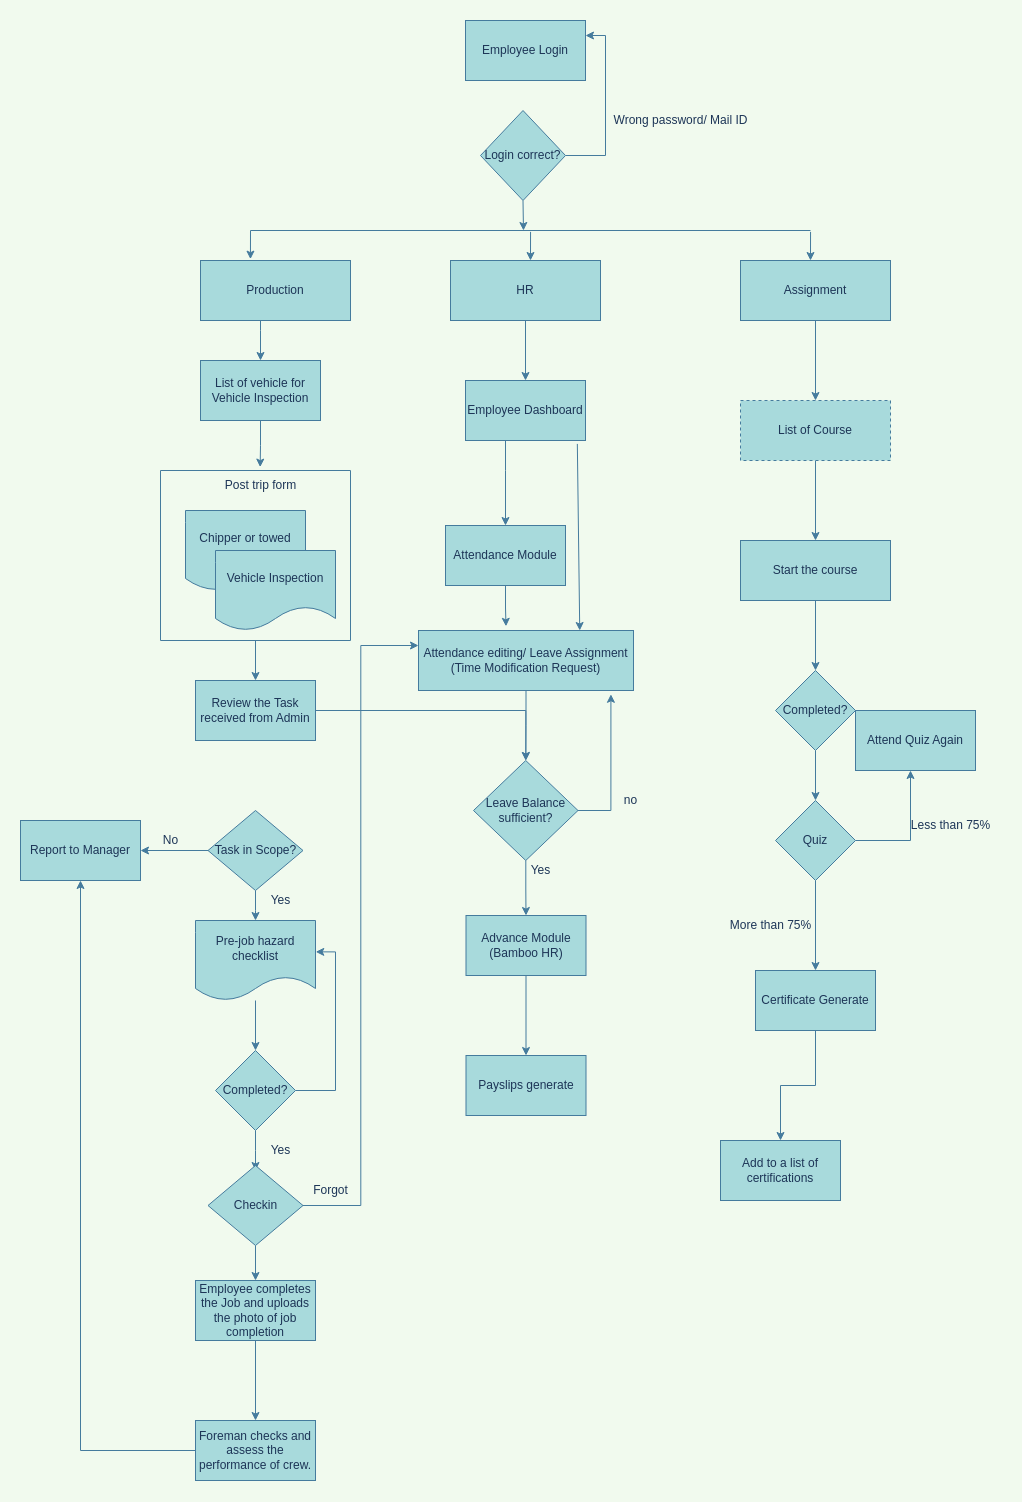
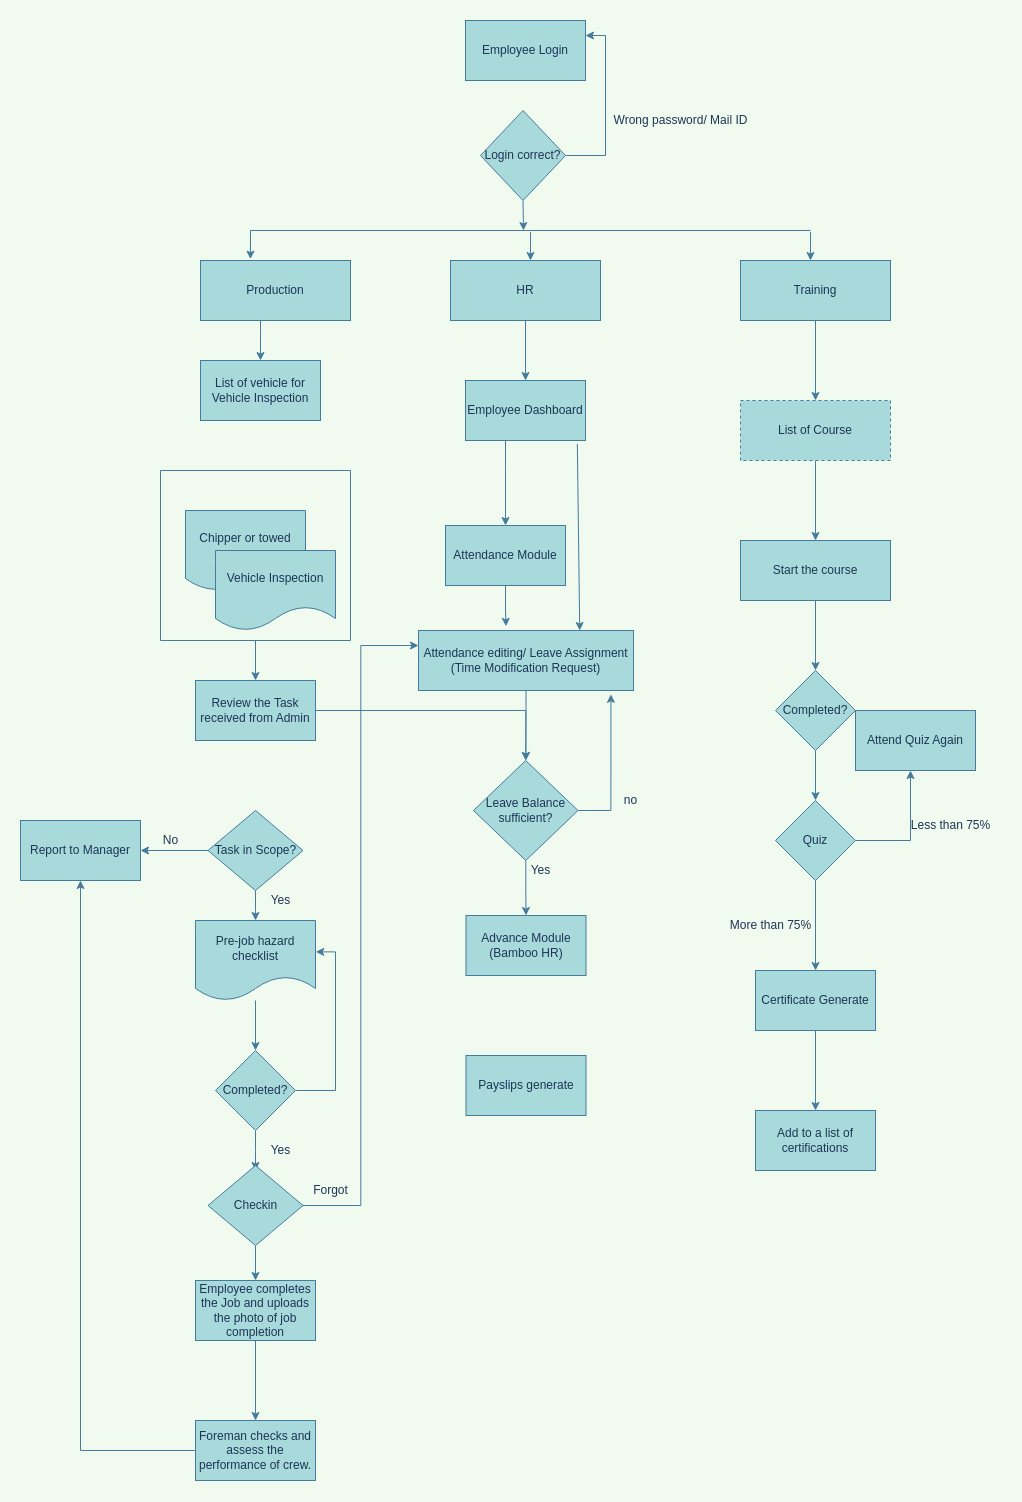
node "Assignment": label "Assignment" -> "Training"
edge "List of vehicle for Vehicle Inspection" -> "Post trip form": removed
node "Post trip form": removed
edge "Advance Module (Bamboo HR)" -> "Payslips generate": removed
node "Add to a list of certifications": moved (781, 1171) -> (816, 1141)
